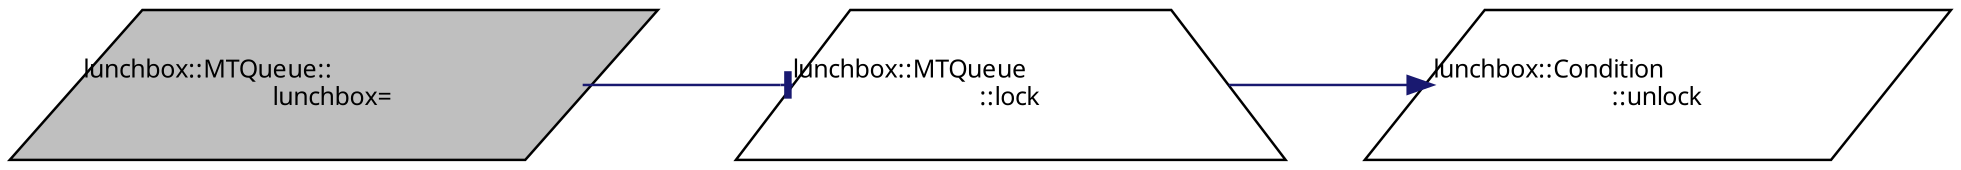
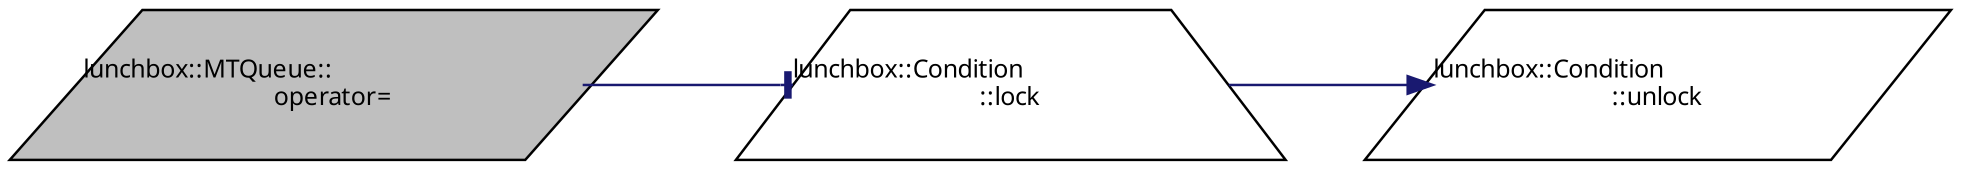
node "lunchbox::MTQueue:: lunchbox=": label "lunchbox::MTQueue:: lunchbox=" -> "lunchbox::MTQueue:: operator="
node "lunchbox::MTQueue ::lock": label "lunchbox::MTQueue ::lock" -> "lunchbox::Condition ::lock"
